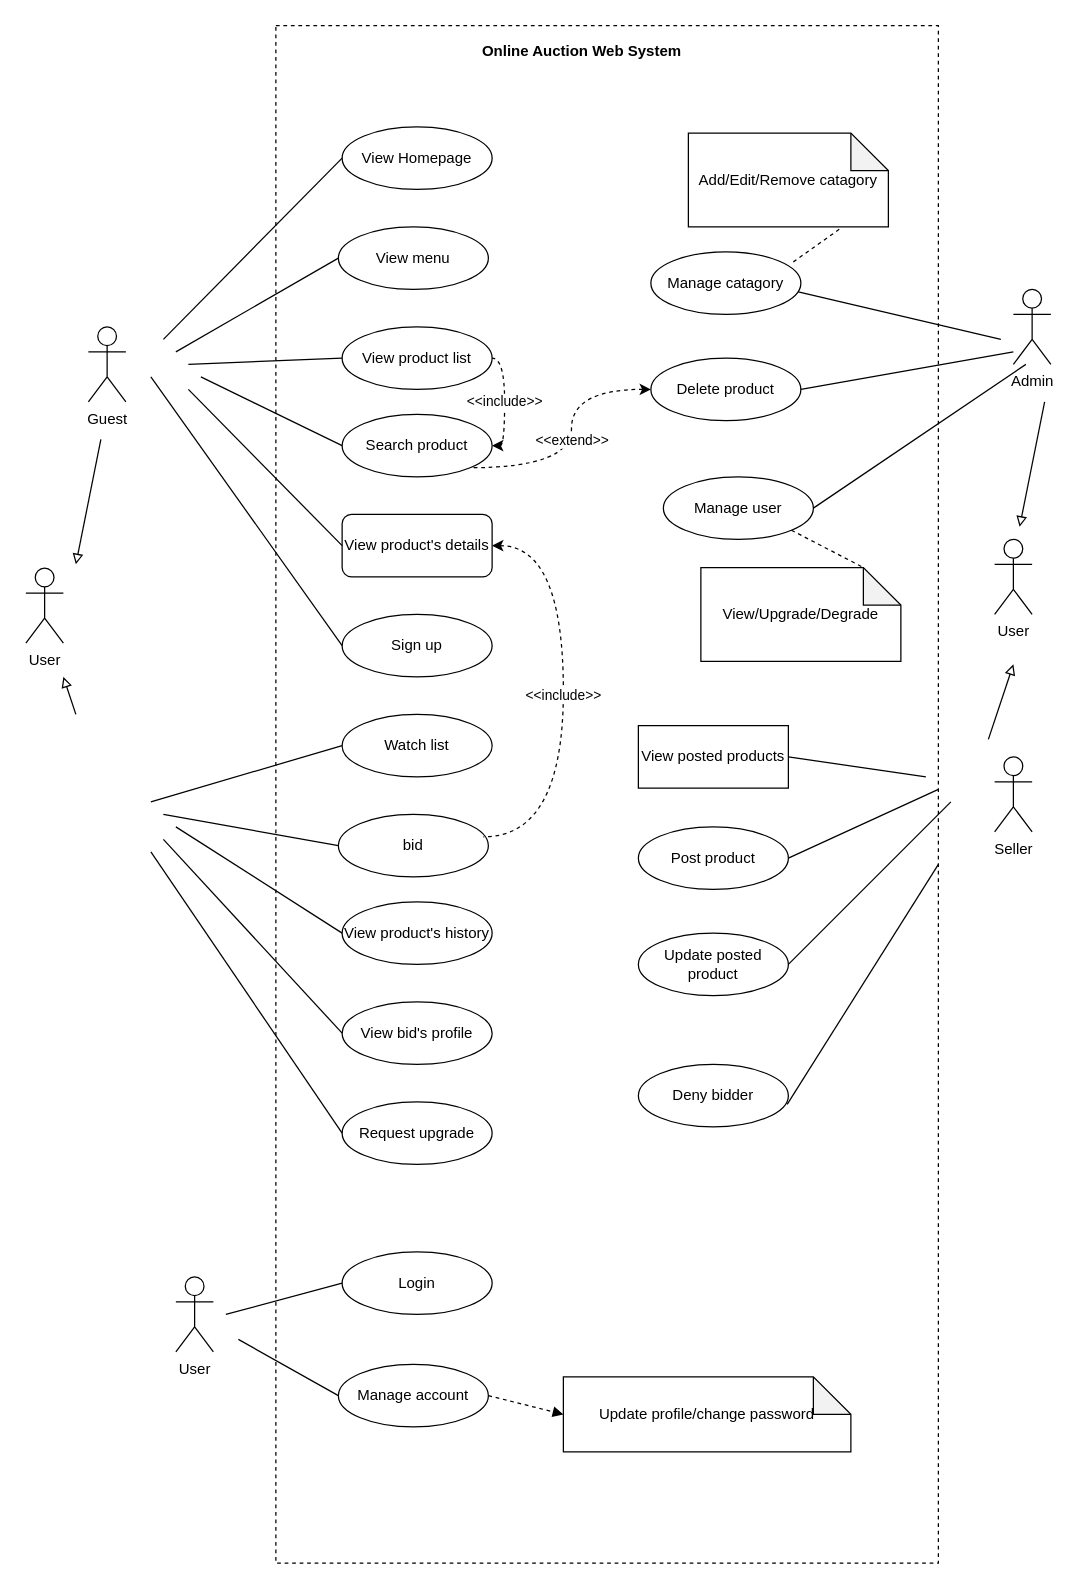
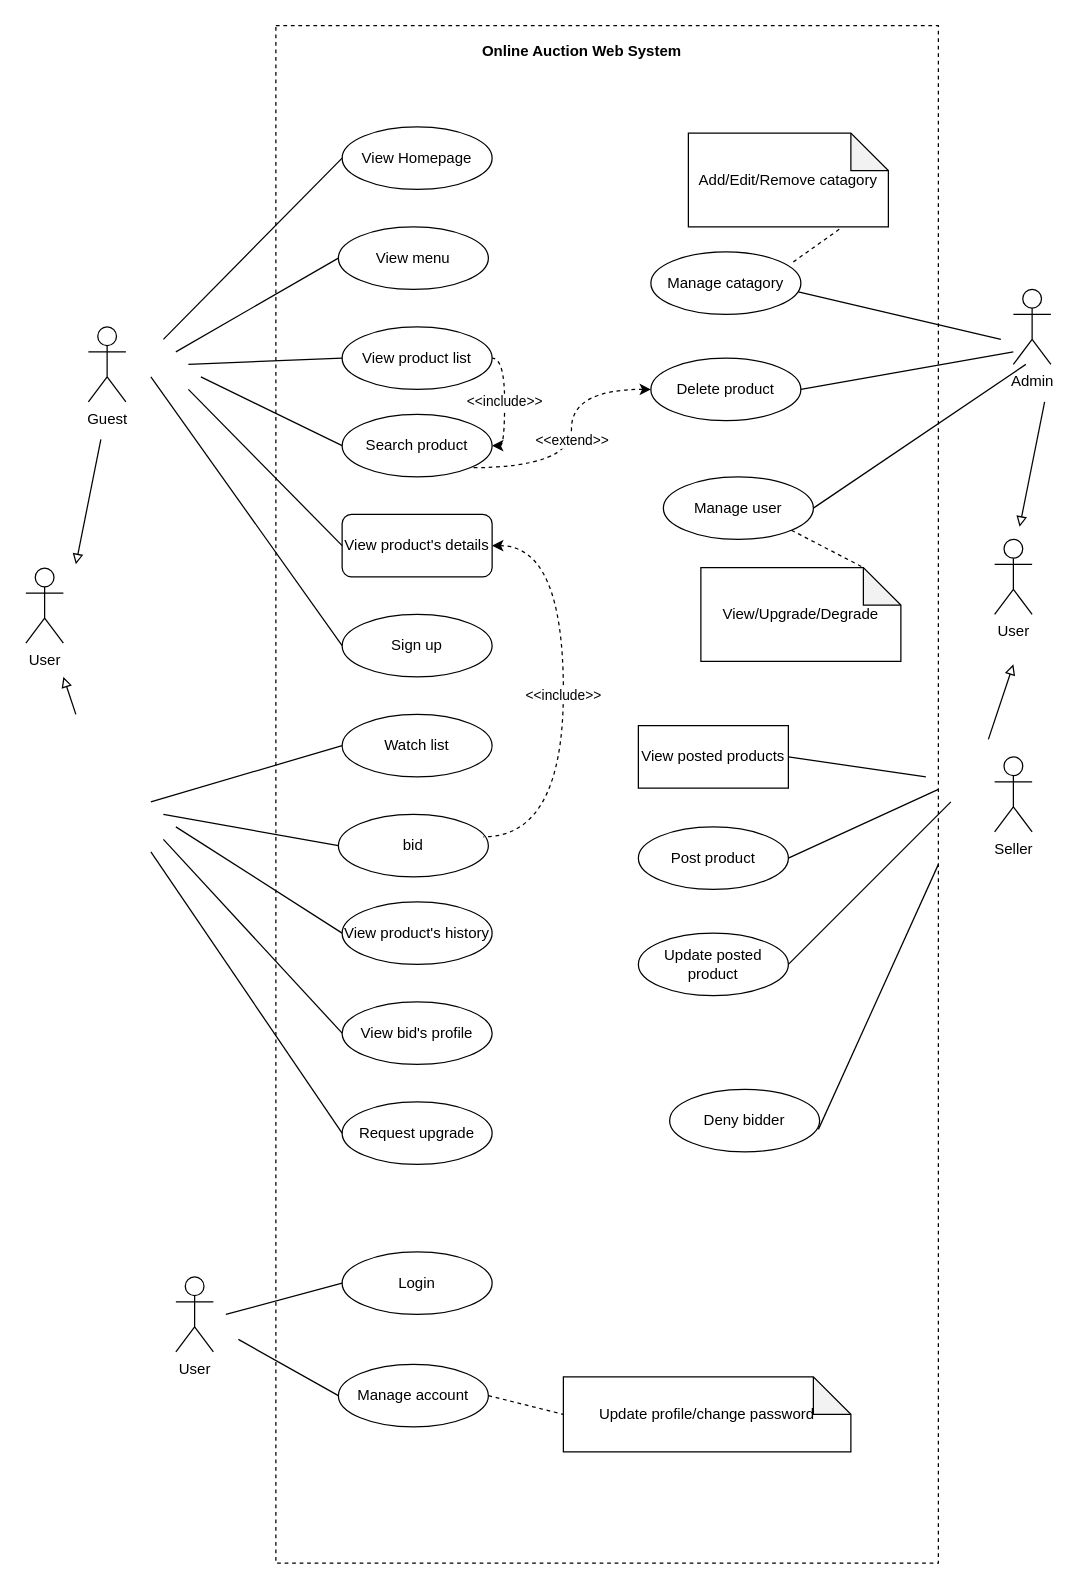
node "Deny bidder": moved (713, 1096) -> (744, 1121)
edge "Manage account" -> "Update profile/change password": arrowhead block -> none
